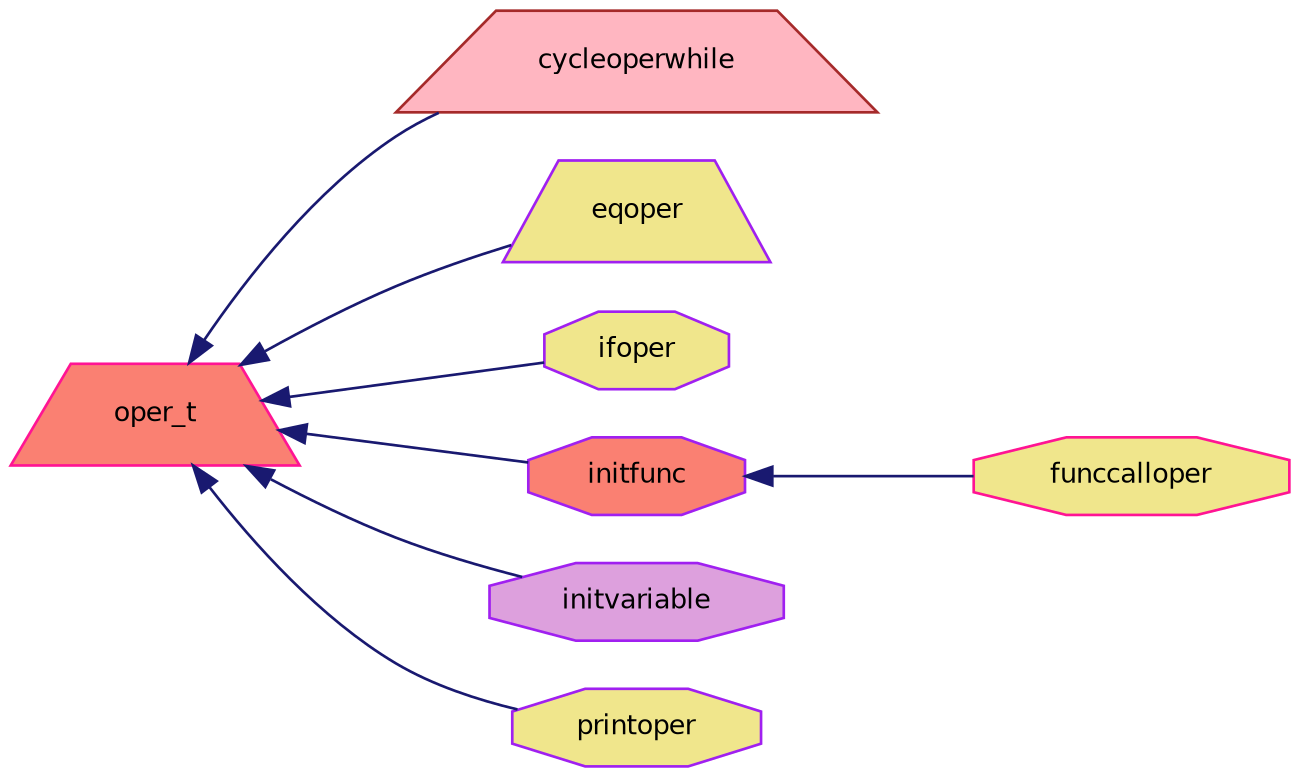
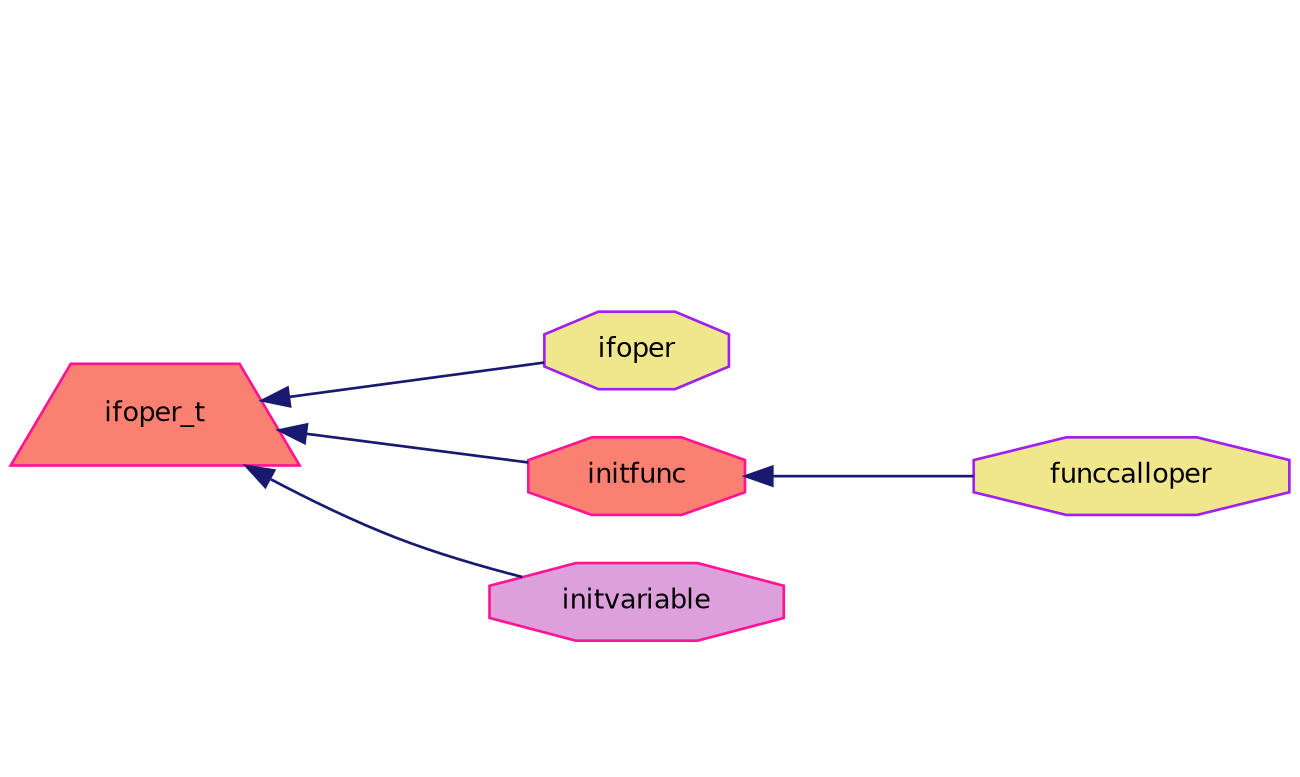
node "cycleoperwhile": removed
node "eqoper": removed
node "oper_t": label "oper_t" -> "ifoper_t"
node "initfunc": color purple -> deeppink
node "funccalloper": color deeppink -> purple
node "initvariable": color purple -> deeppink
node "printoper": removed
